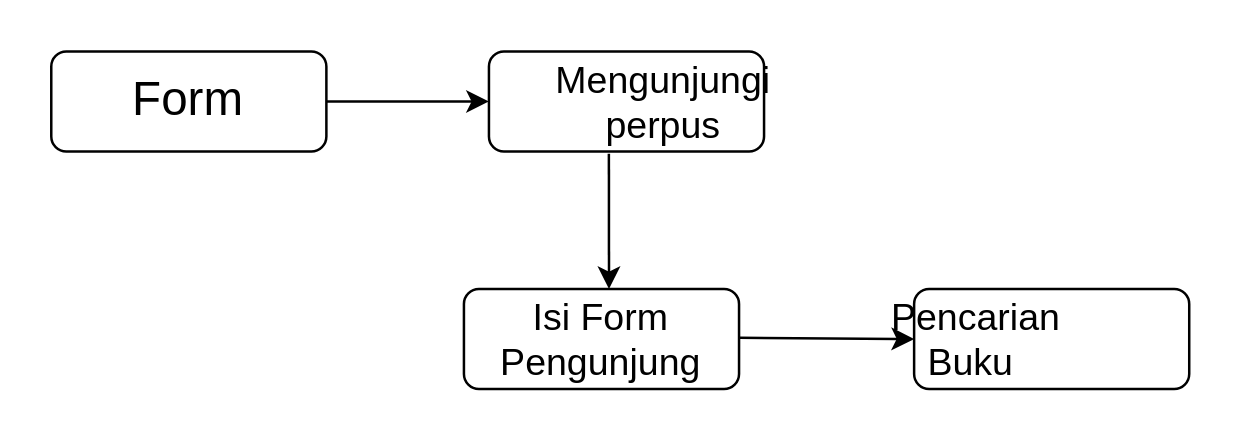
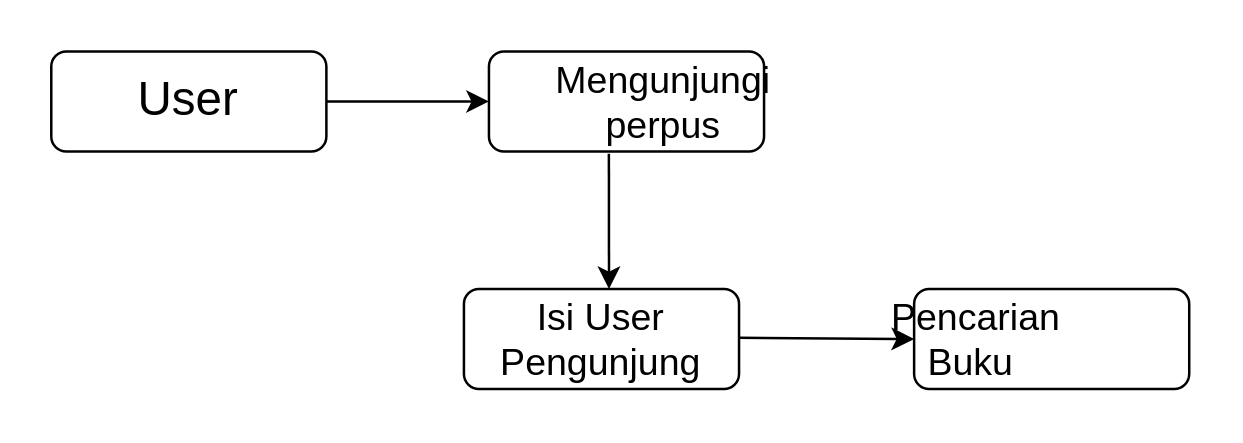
node "Form": label "Form" -> "User"
node "Isi Form Pengunjung": label "Isi Form Pengunjung" -> "Isi User Pengunjung"
